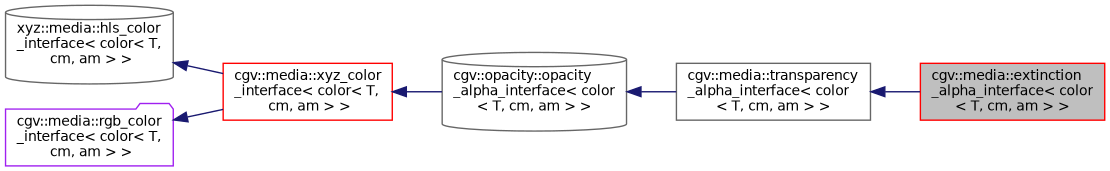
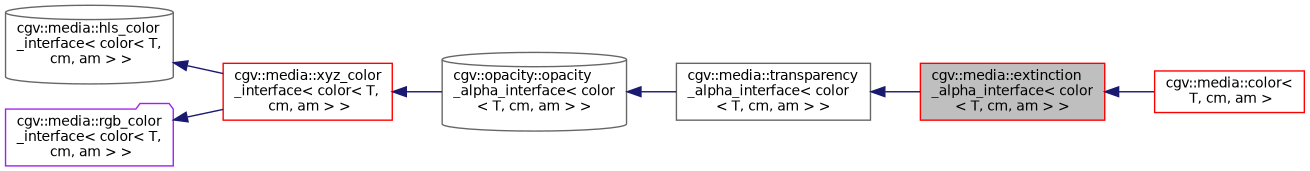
node "xyz::media::hls_color _interface< color< T, cm, am > >": label "xyz::media::hls_color _interface< color< T, cm, am > >" -> "cgv::media::hls_color _interface< color< T, cm, am > >"
node "cgv::media::color< T, cm, am >": added
